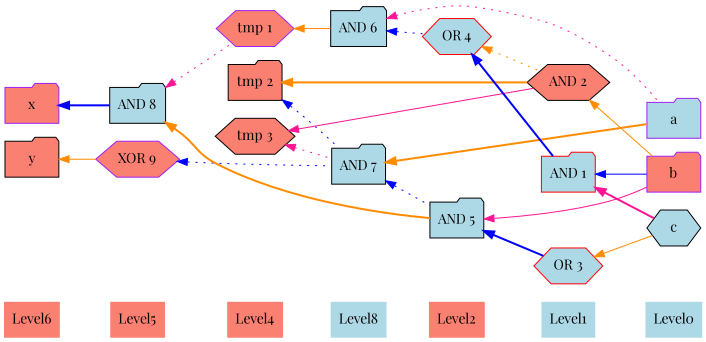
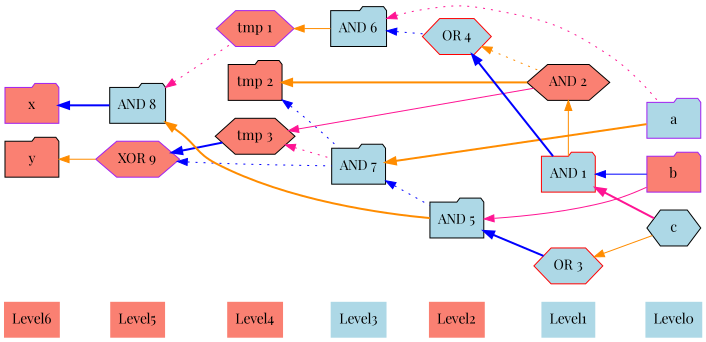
edge "b" -> "AND 2": now "AND 1" -> "AND 2"
edge "tmp 3" -> "XOR 9": added
node "Level8": label "Level8" -> "Level3"
